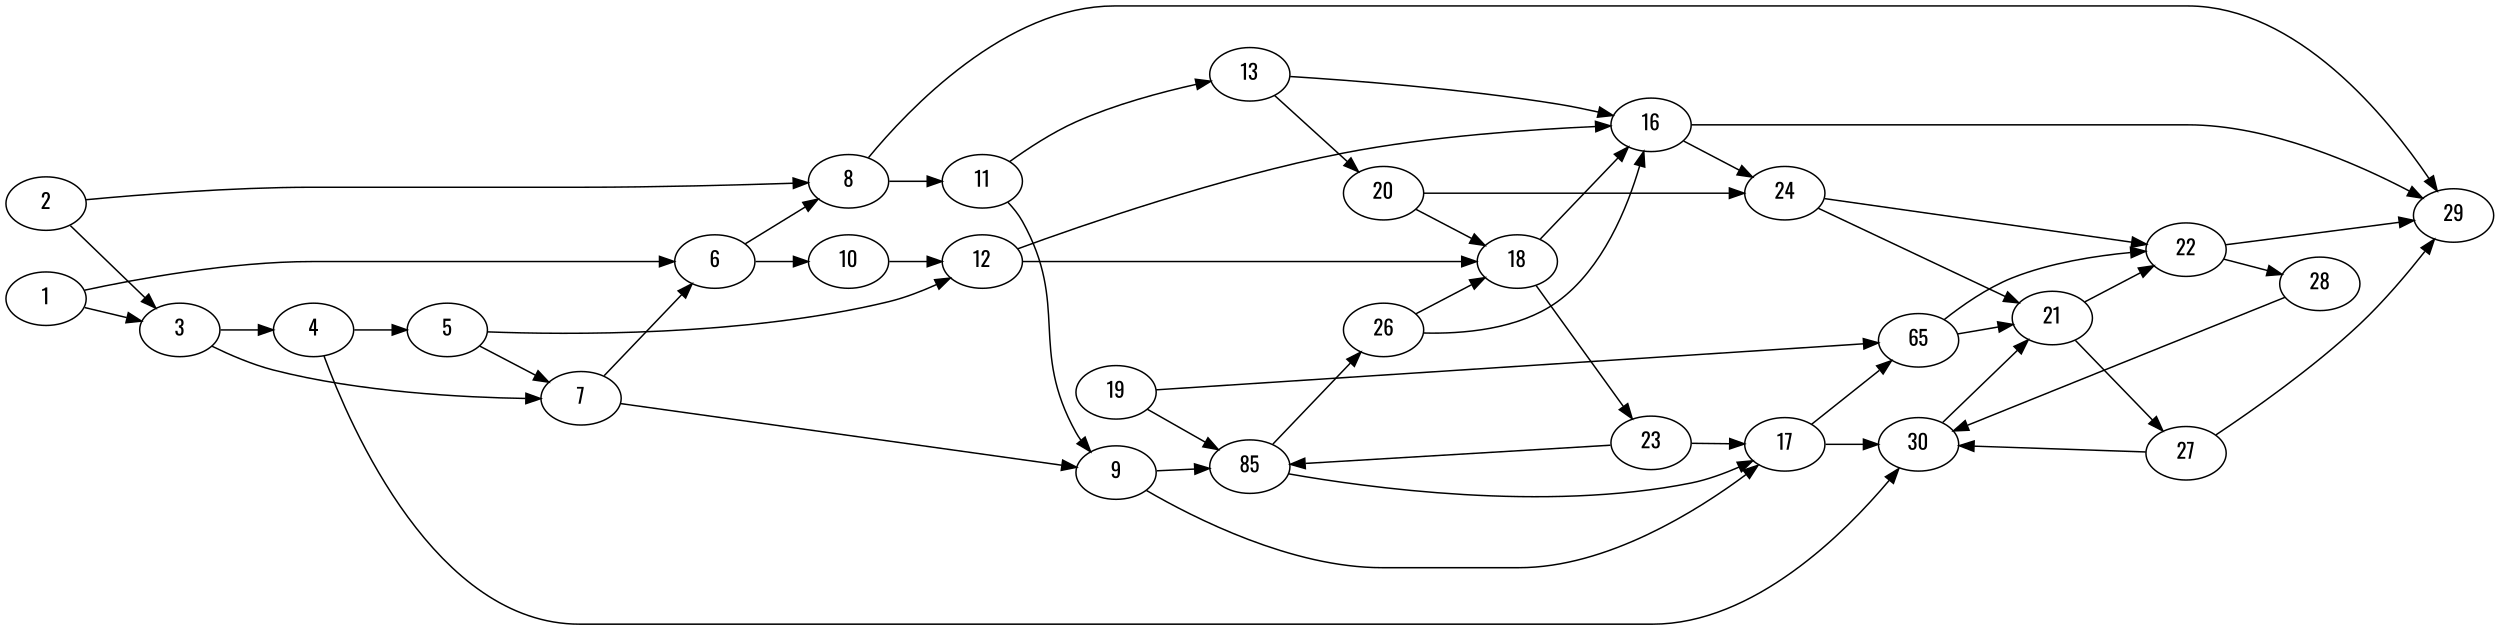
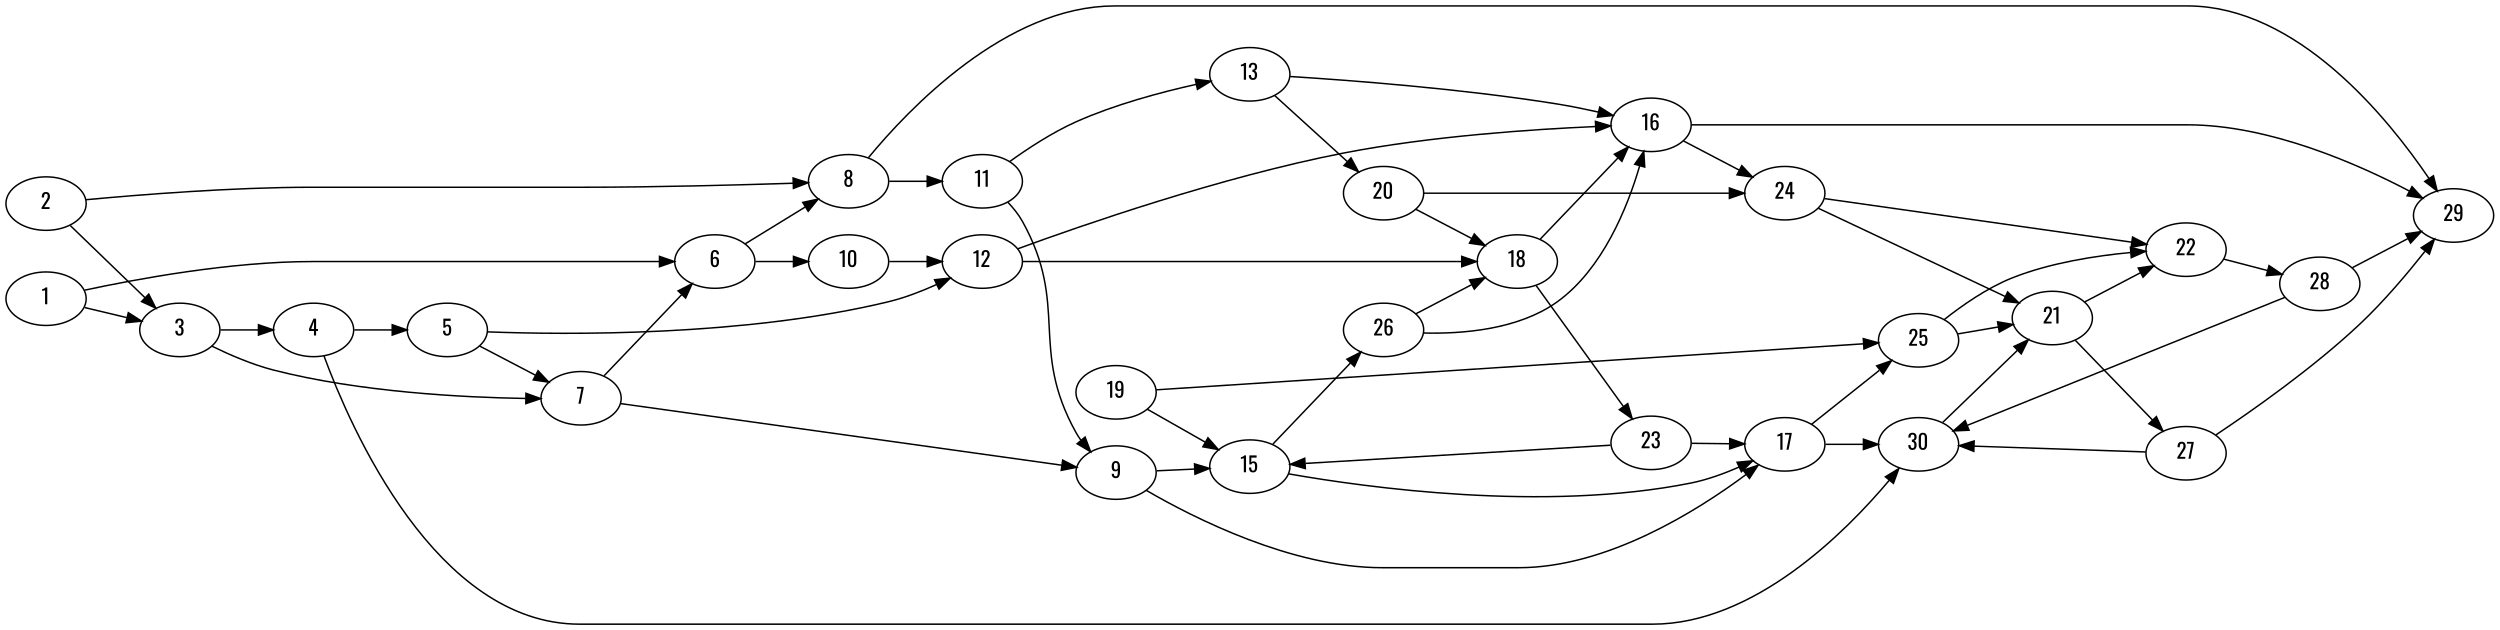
edge "22" -> "29": now "28" -> "29"
node "65": label "65" -> "25"
node "85": label "85" -> "15"
